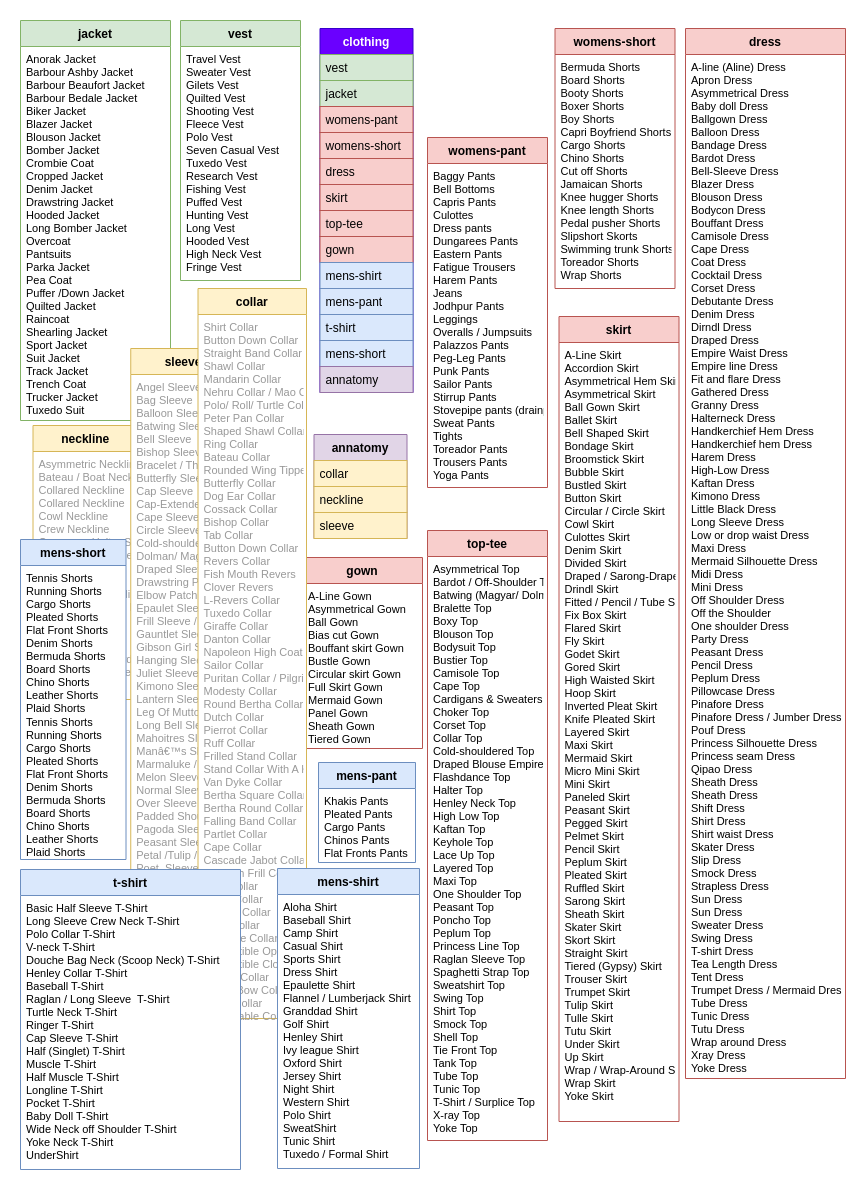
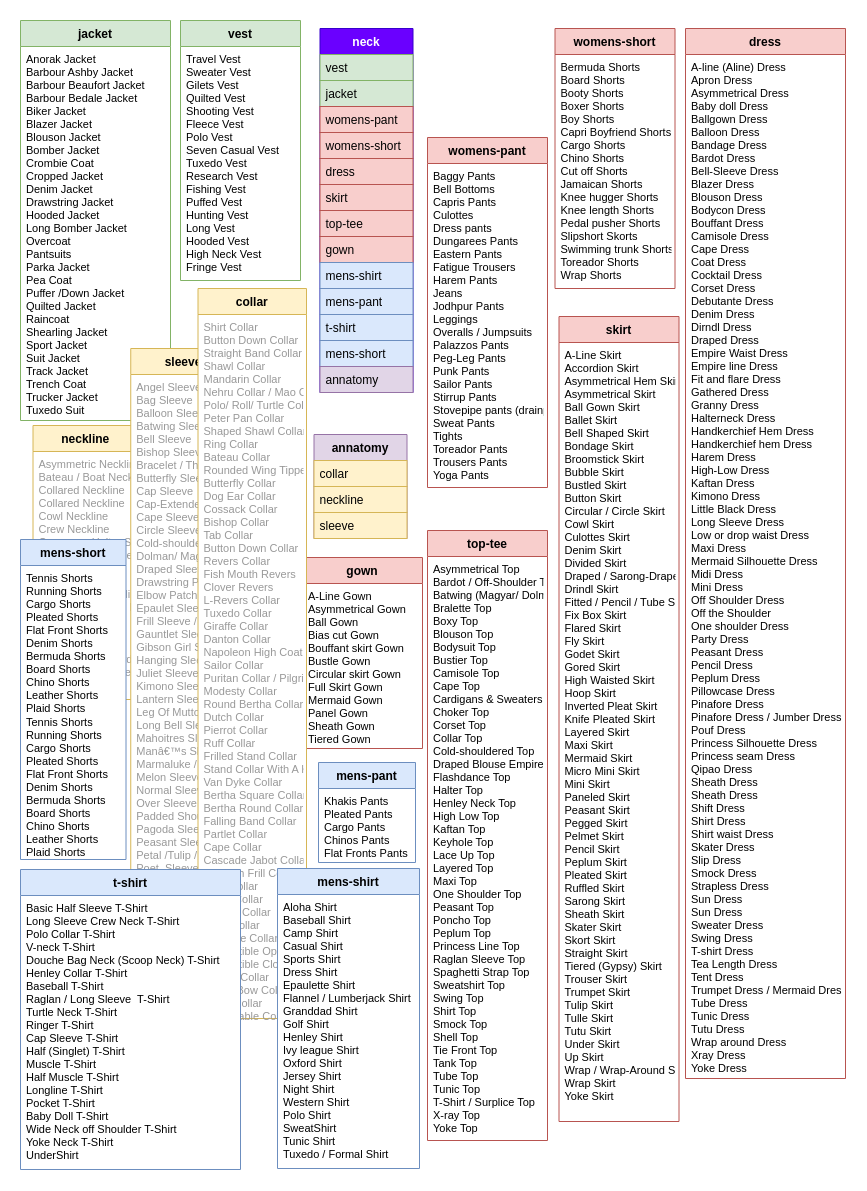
node "clothing": label "clothing" -> "neck"
